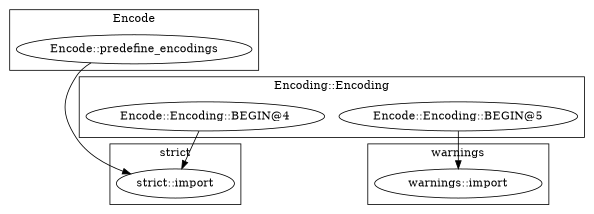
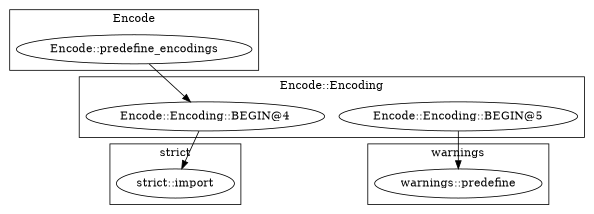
cluster "Encoding::Encoding": label "Encoding::Encoding" -> "Encode::Encoding"
edge "Encode::predefine_encodings" -> "strict::import": now "Encode::predefine_encodings" -> "Encode::Encoding::BEGIN@4"
node "warnings::import": label "warnings::import" -> "warnings::predefine"
